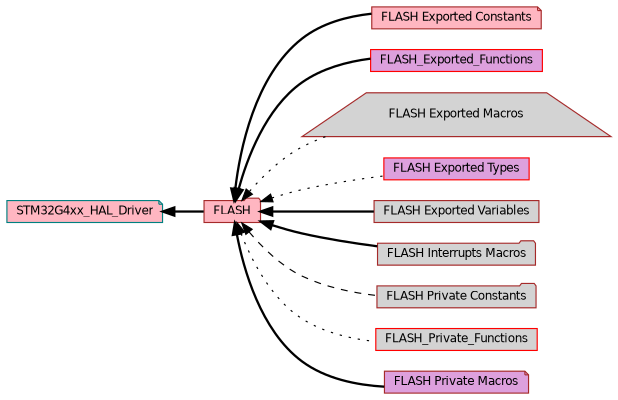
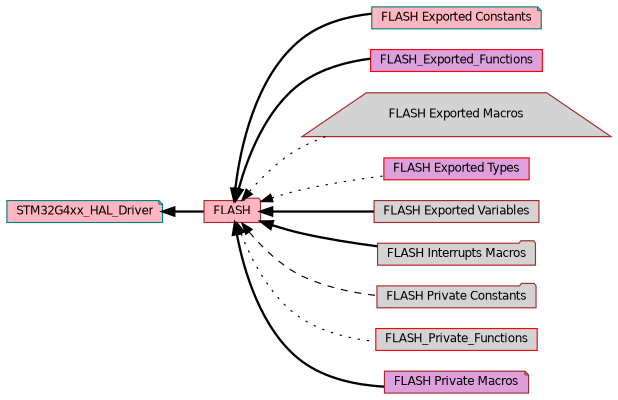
node "FLASH Exported Constants": color brown -> teal
